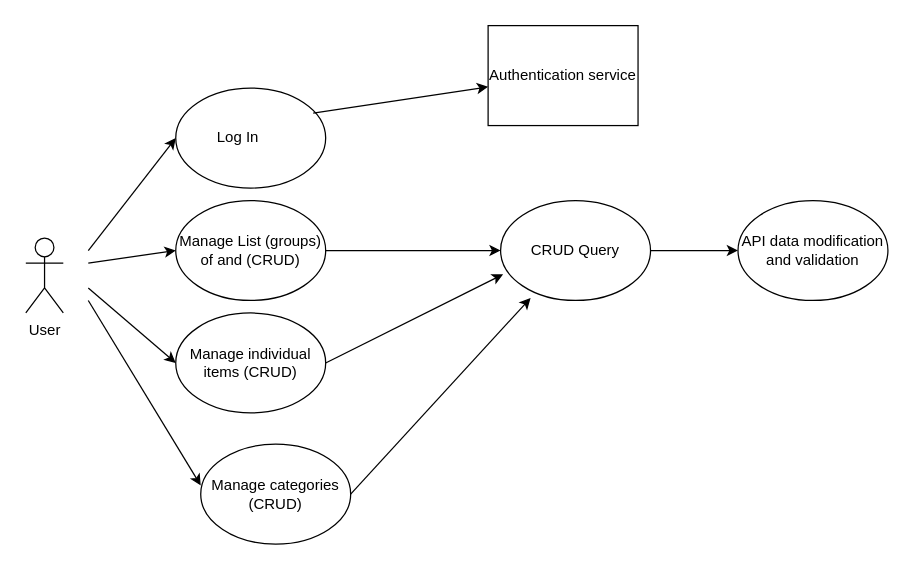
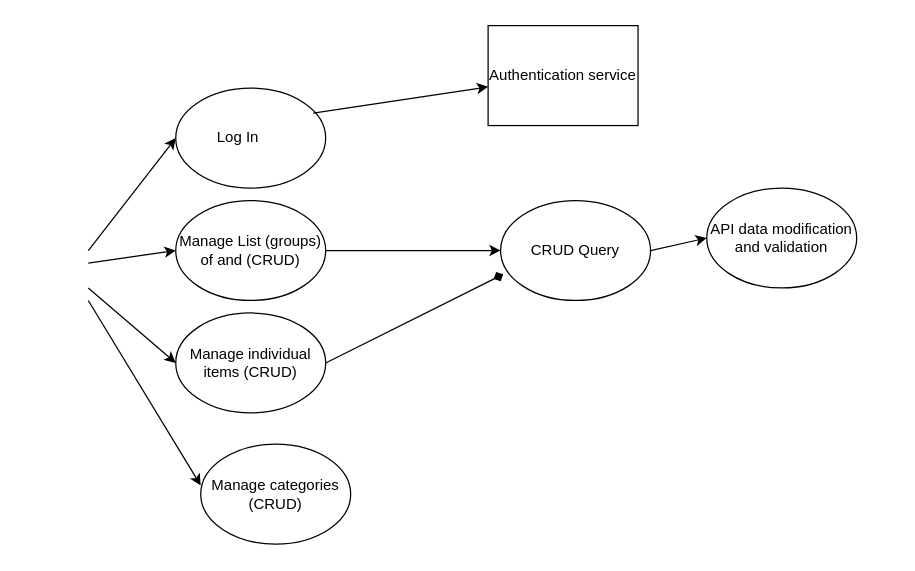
node "API data modification and validation": moved (813, 251) -> (782, 238)
node "User": removed
edge "Manage individual items (CRUD)" -> "CRUD Query": arrowhead classic -> diamond
edge "Manage categories (CRUD)" -> "CRUD Query": removed
